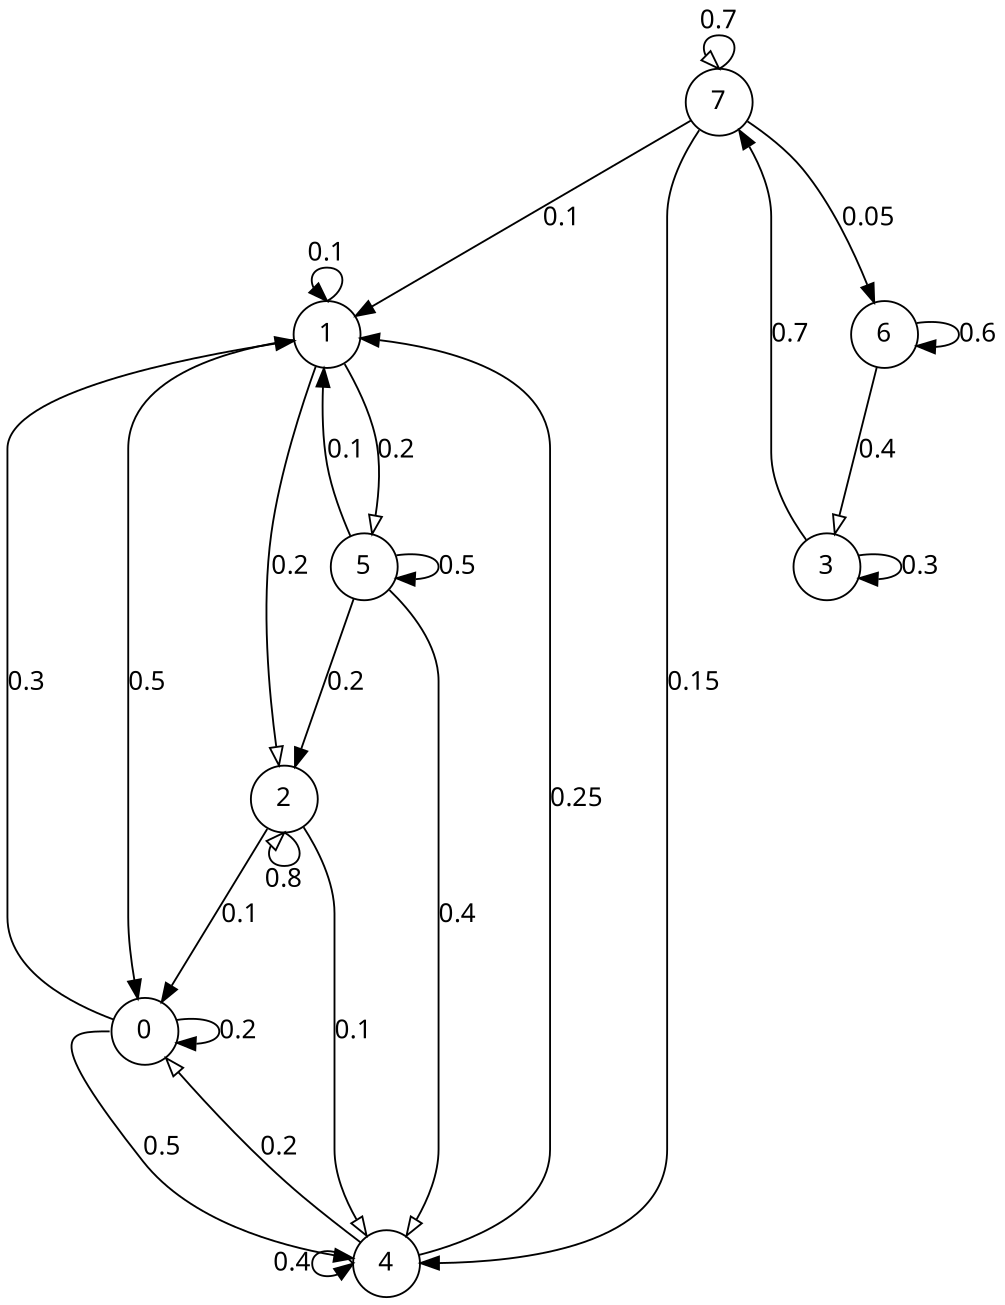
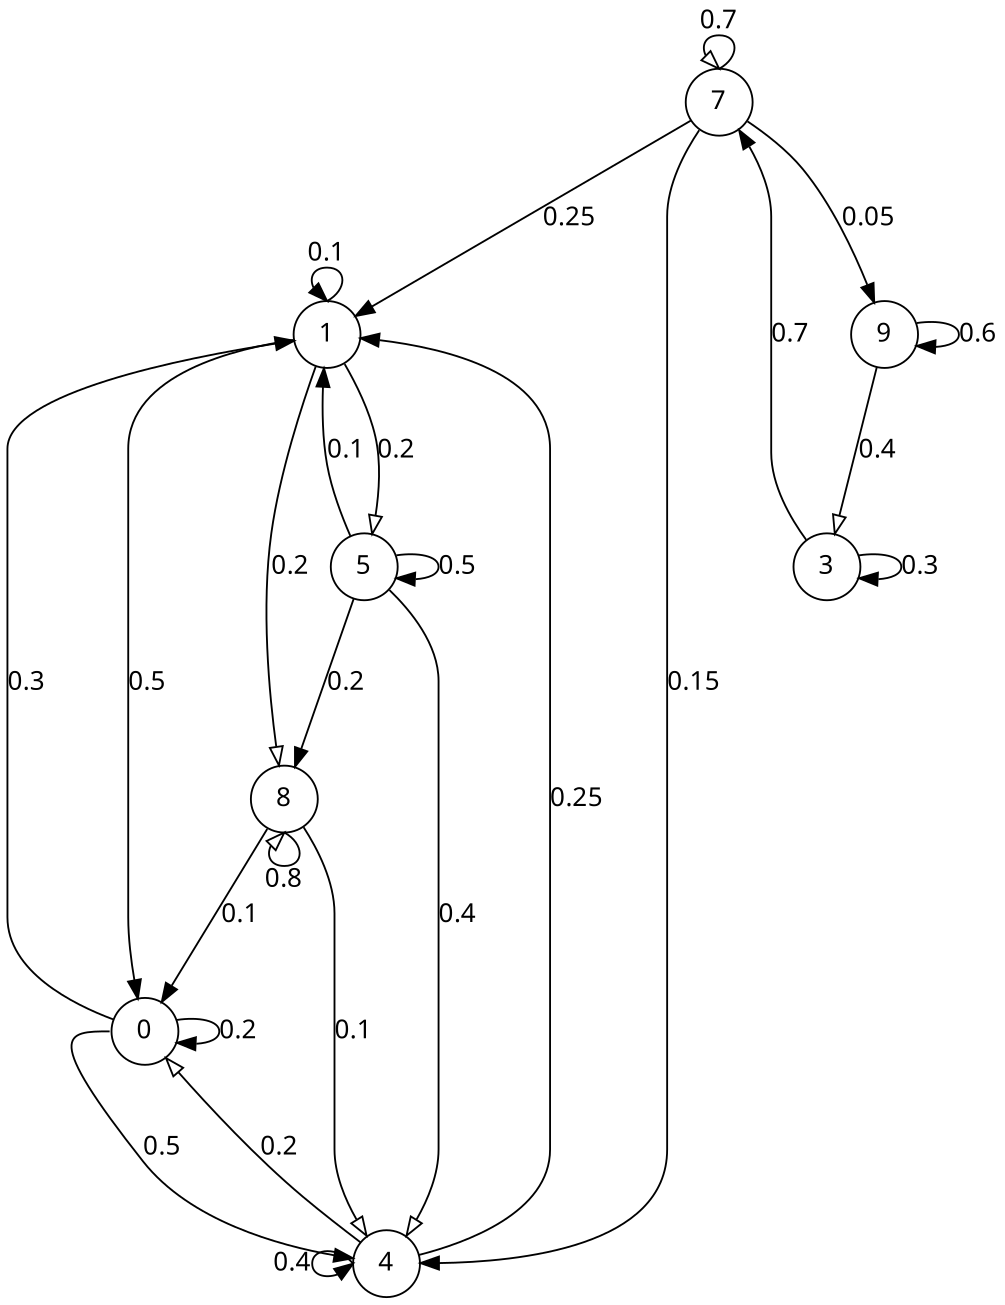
edge "7" -> "1": label "0.1" -> "0.25"
node "6": label "6" -> "9"
node "2": label "2" -> "8"
